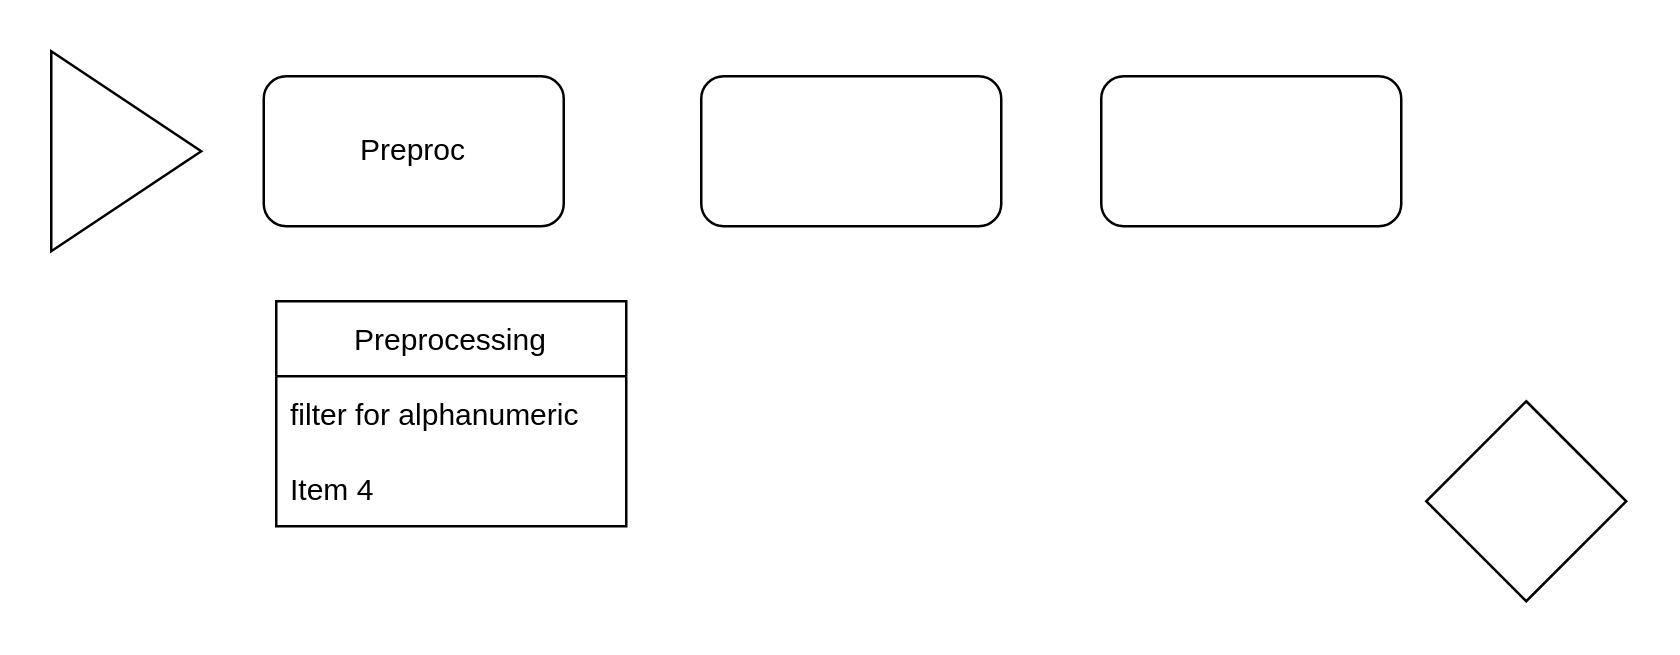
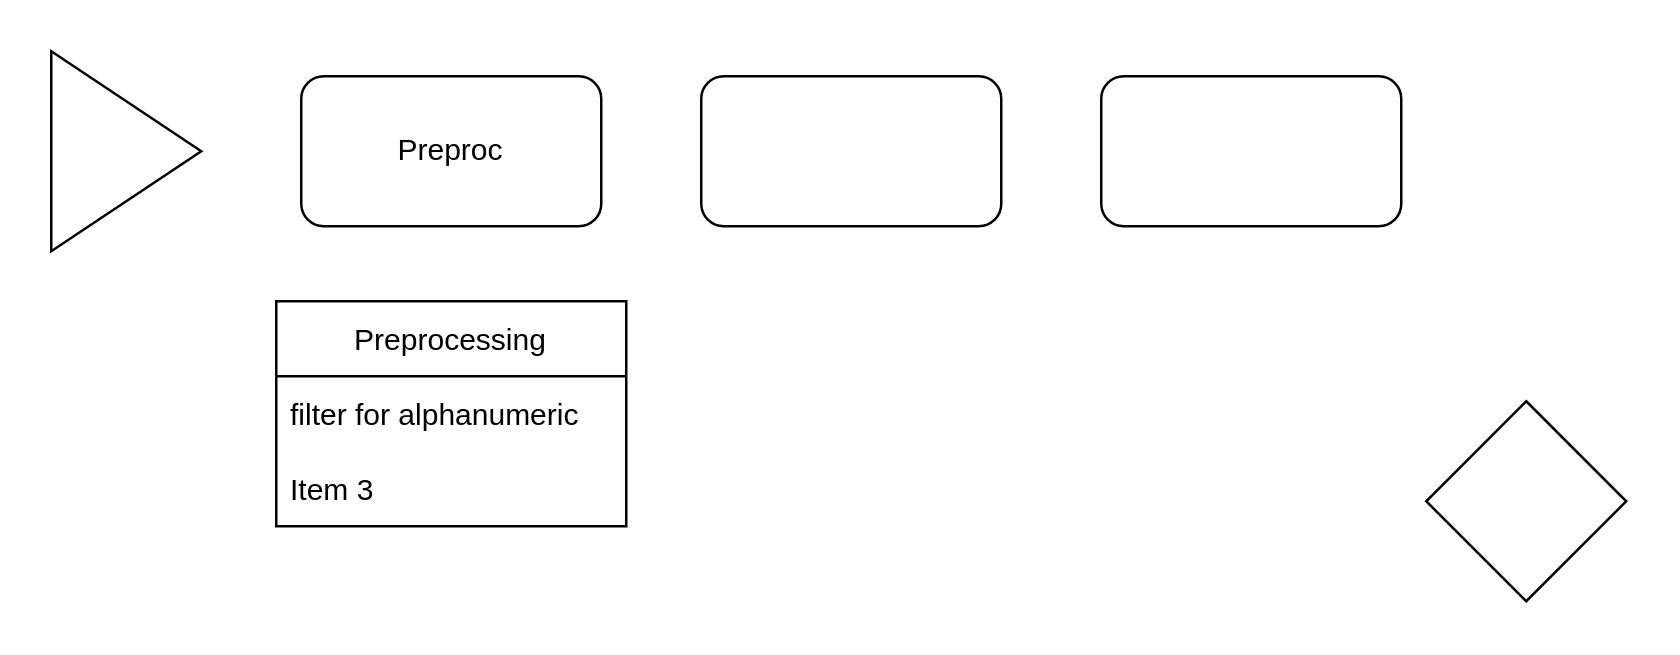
node "Preproc": moved (414, 151) -> (451, 151)
node "Item 4": label "Item 4" -> "Item 3"
